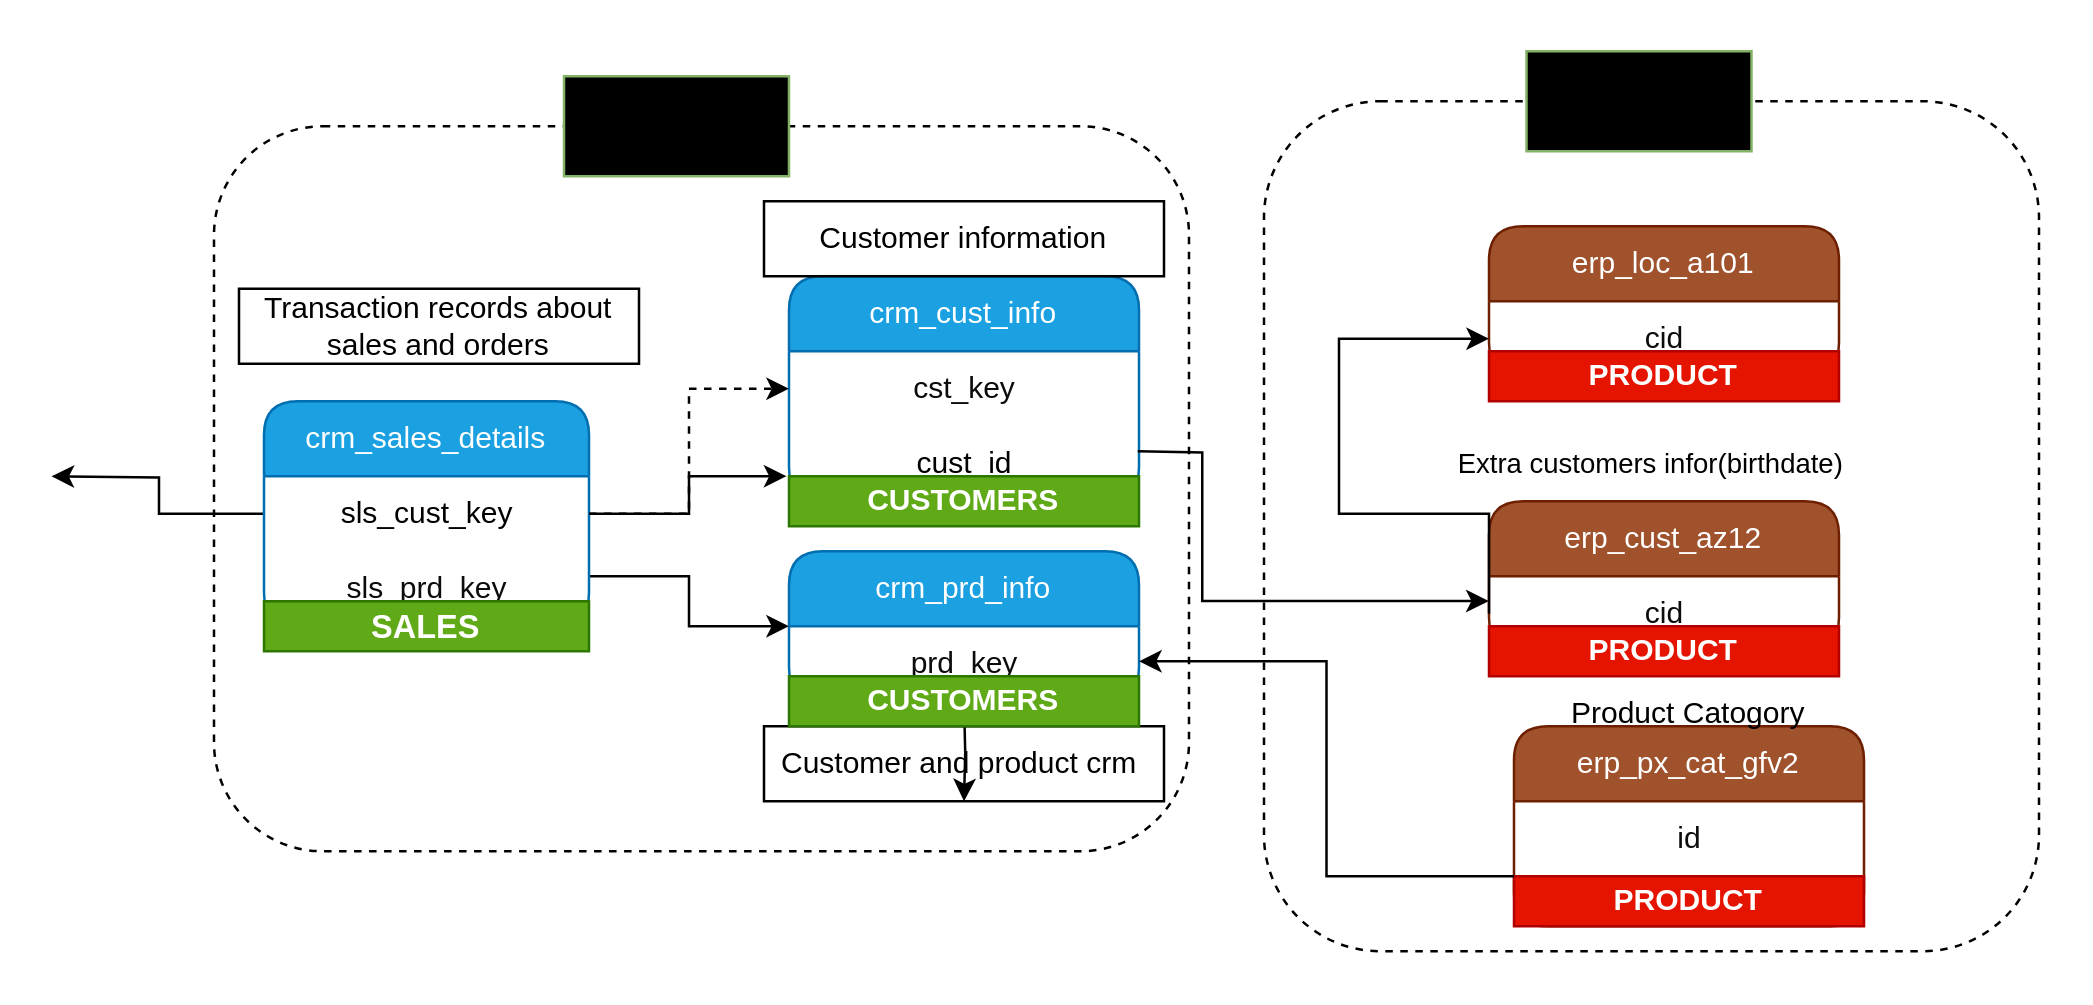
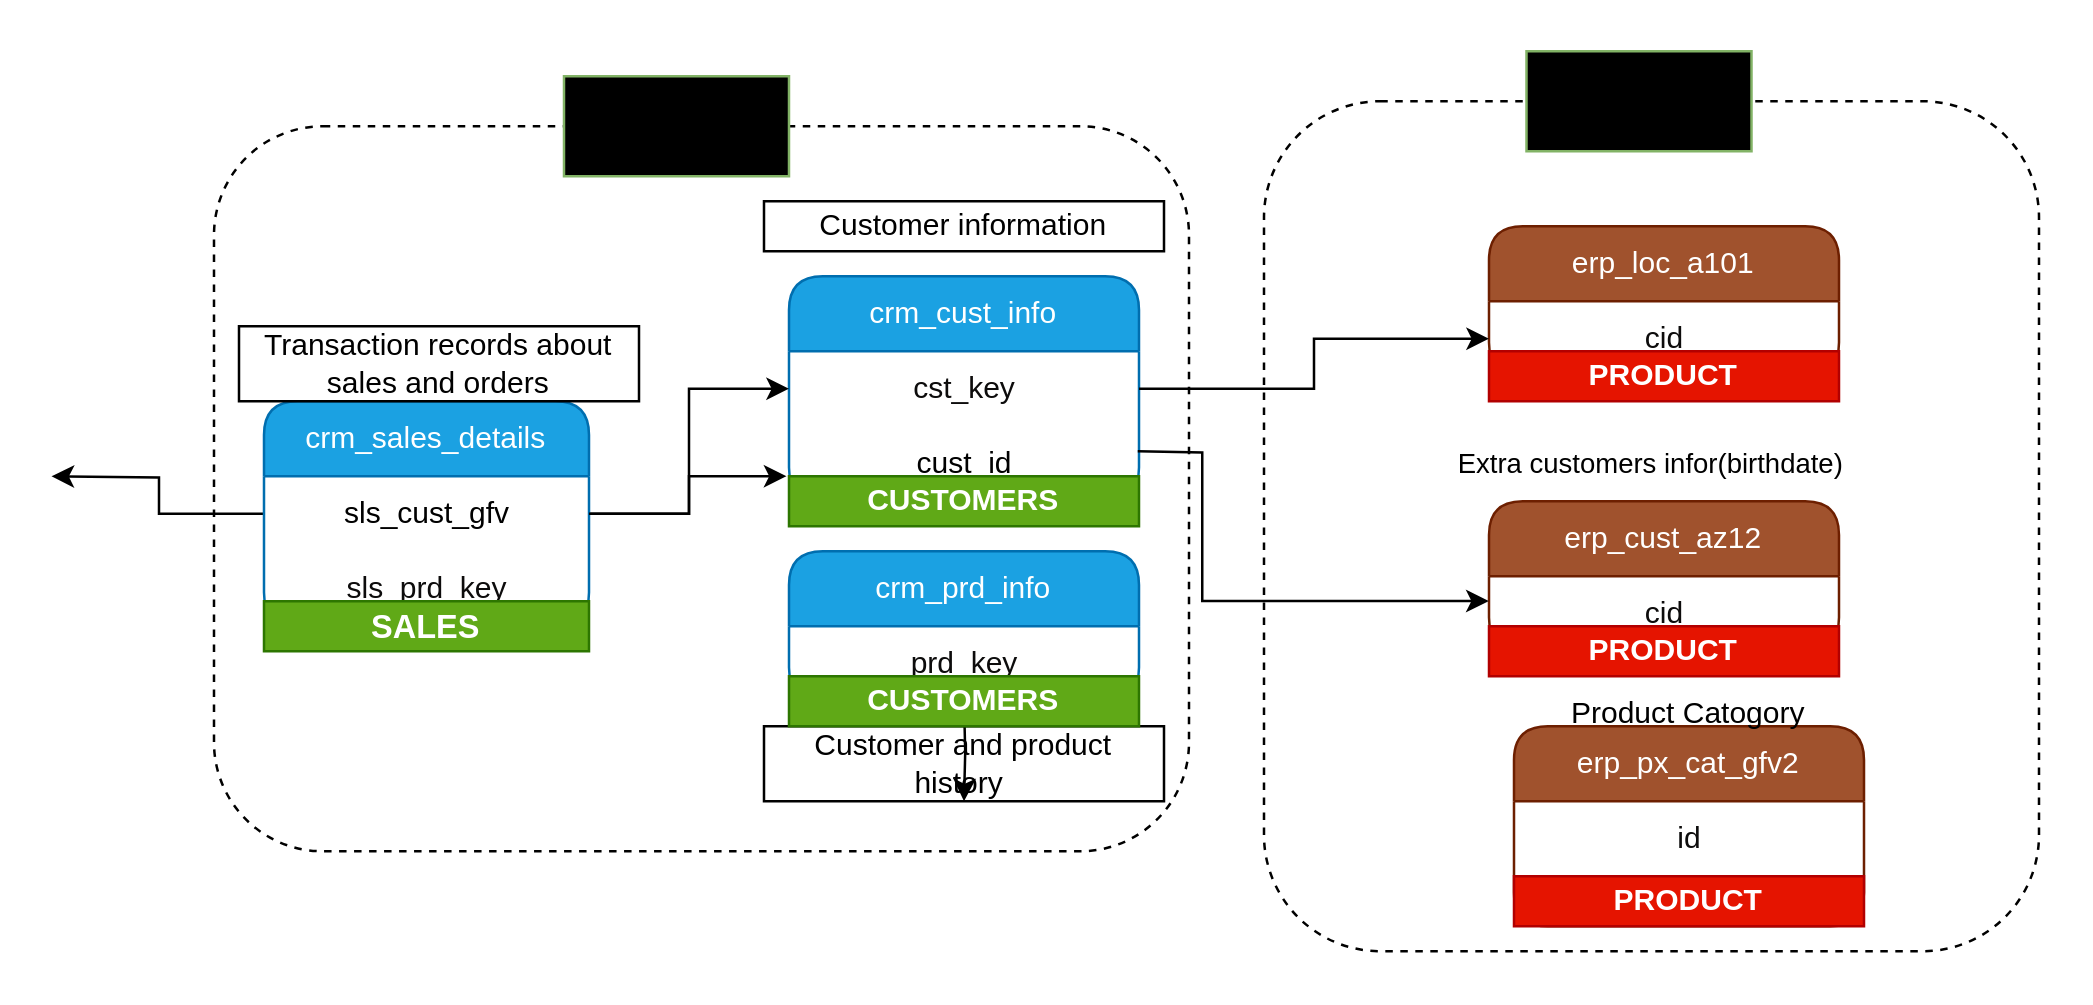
node "Customer information": size 400x75 -> 400x50
node "Transaction records about sales and orders": moved (439, 326) -> (439, 364)
edge "cst_key" -> "erp_loc_a101": added
edge "crm_sales_details" -> "crm_cust_info": style dashed -> solid
edge "erp_cust_az12" -> "erp_loc_a101": removed
node "sls_cust_key": label "sls_cust_key" -> "sls_cust_gfv"
edge "crm_sales_details" -> "crm_prd_info": removed
node "Customer and product crm": label "Customer and product crm" -> "Customer and product history"
edge "erp_px_cat_gfv2" -> "prd_key": removed
